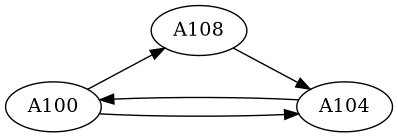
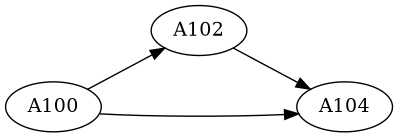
node "A108": label "A108" -> "A102"
edge "A104" -> "A100": removed
